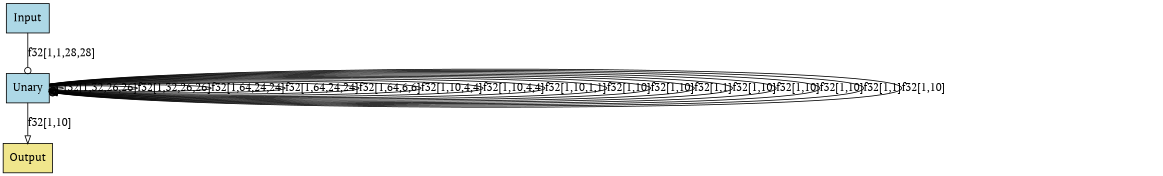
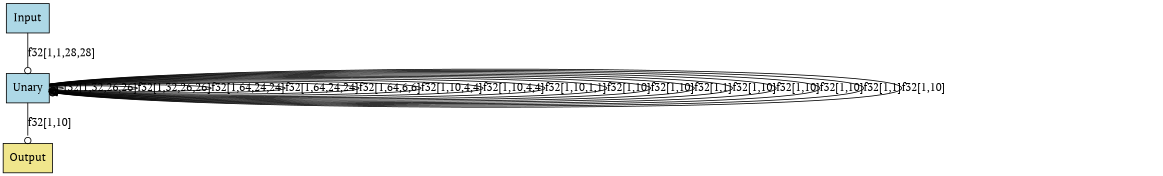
edge "Unary" -> "Output": arrowhead onormal -> odot
